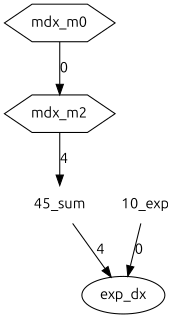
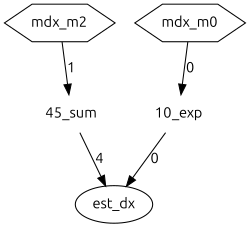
edge "mdx_m0" -> "mdx_m2": now "mdx_m0" -> "10_exp"
edge "mdx_m2" -> "45_sum": label "4" -> "1"
node "exp_dx": label "exp_dx" -> "est_dx"
